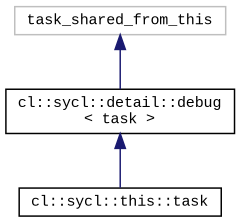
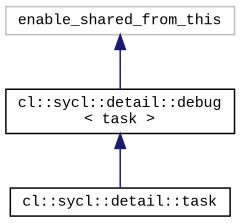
node "task_shared_from_this": label "task_shared_from_this" -> "enable_shared_from_this"
node "cl::sycl::this::task": label "cl::sycl::this::task" -> "cl::sycl::detail::task"
